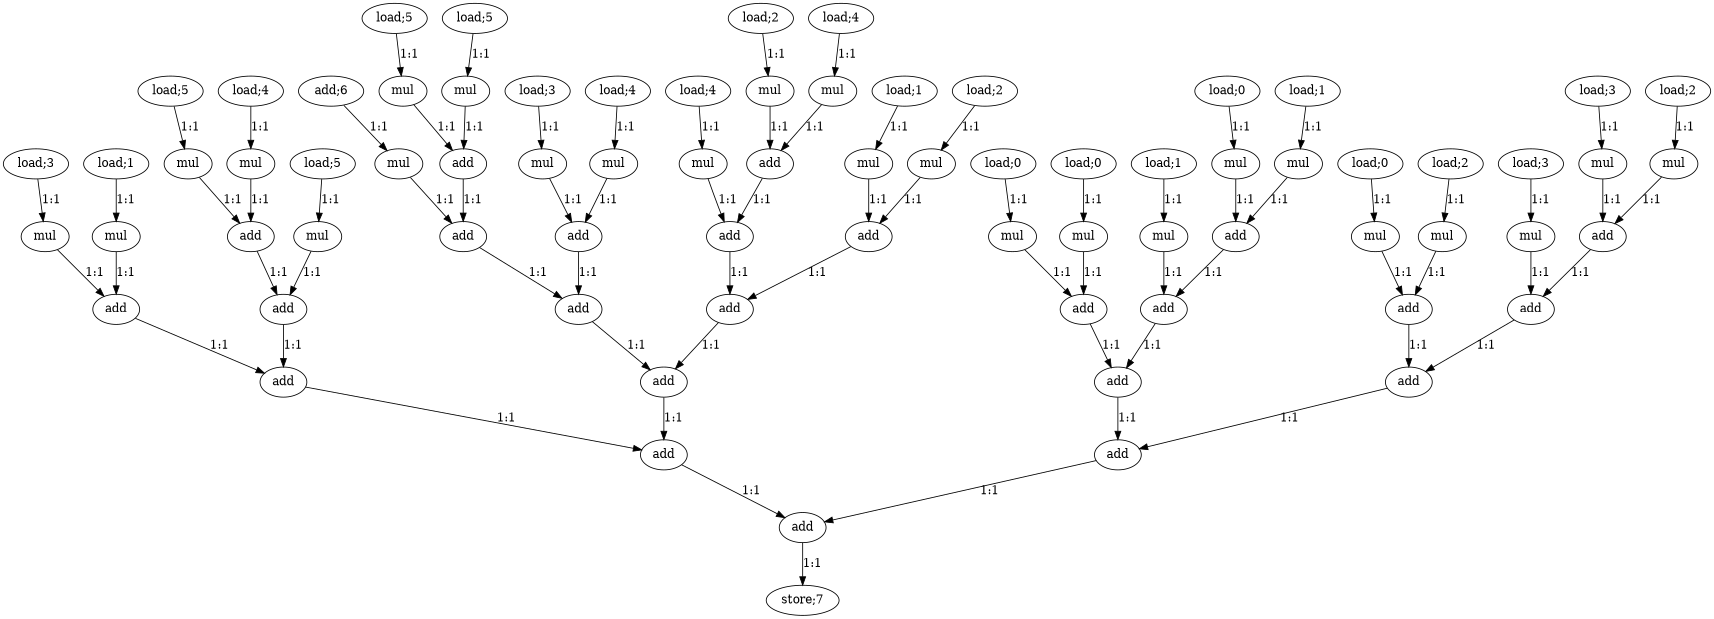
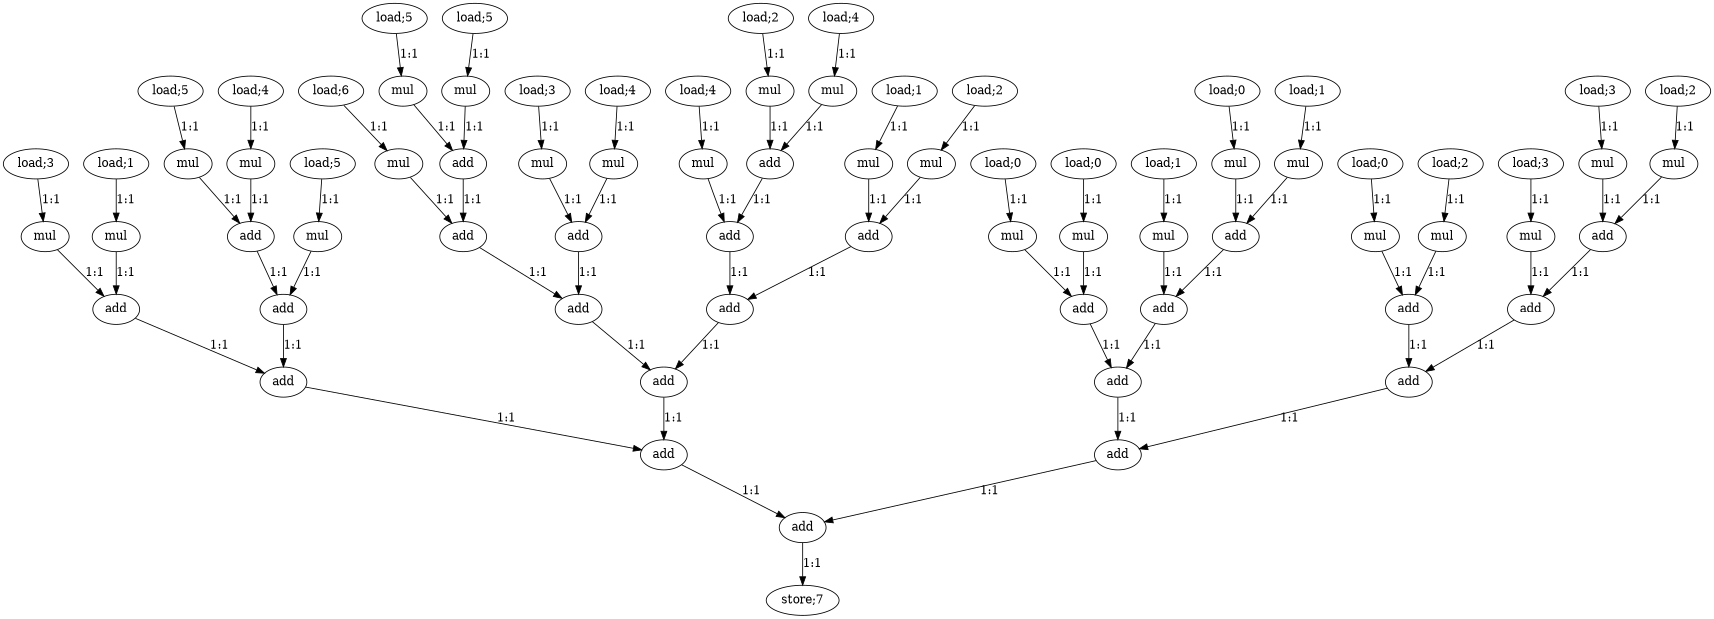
node "add;6": label "add;6" -> "load;6"
